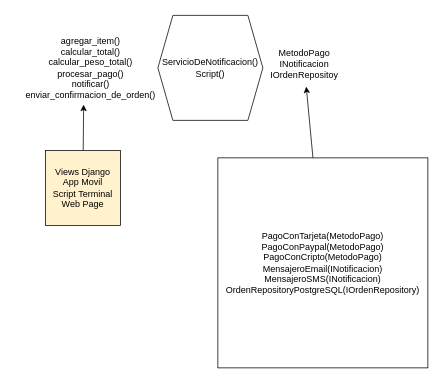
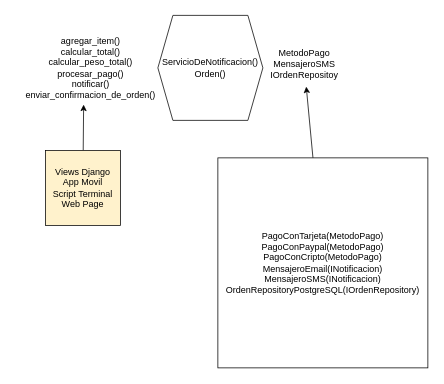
node "MetodoPago INotificacion IOrdenRepositoy": label "MetodoPago INotificacion IOrdenRepositoy" -> "MetodoPago MensajeroSMS IOrdenRepositoy"
node "ServicioDeNotificacion() Script()": label "ServicioDeNotificacion() Script()" -> "ServicioDeNotificacion() Orden()"
